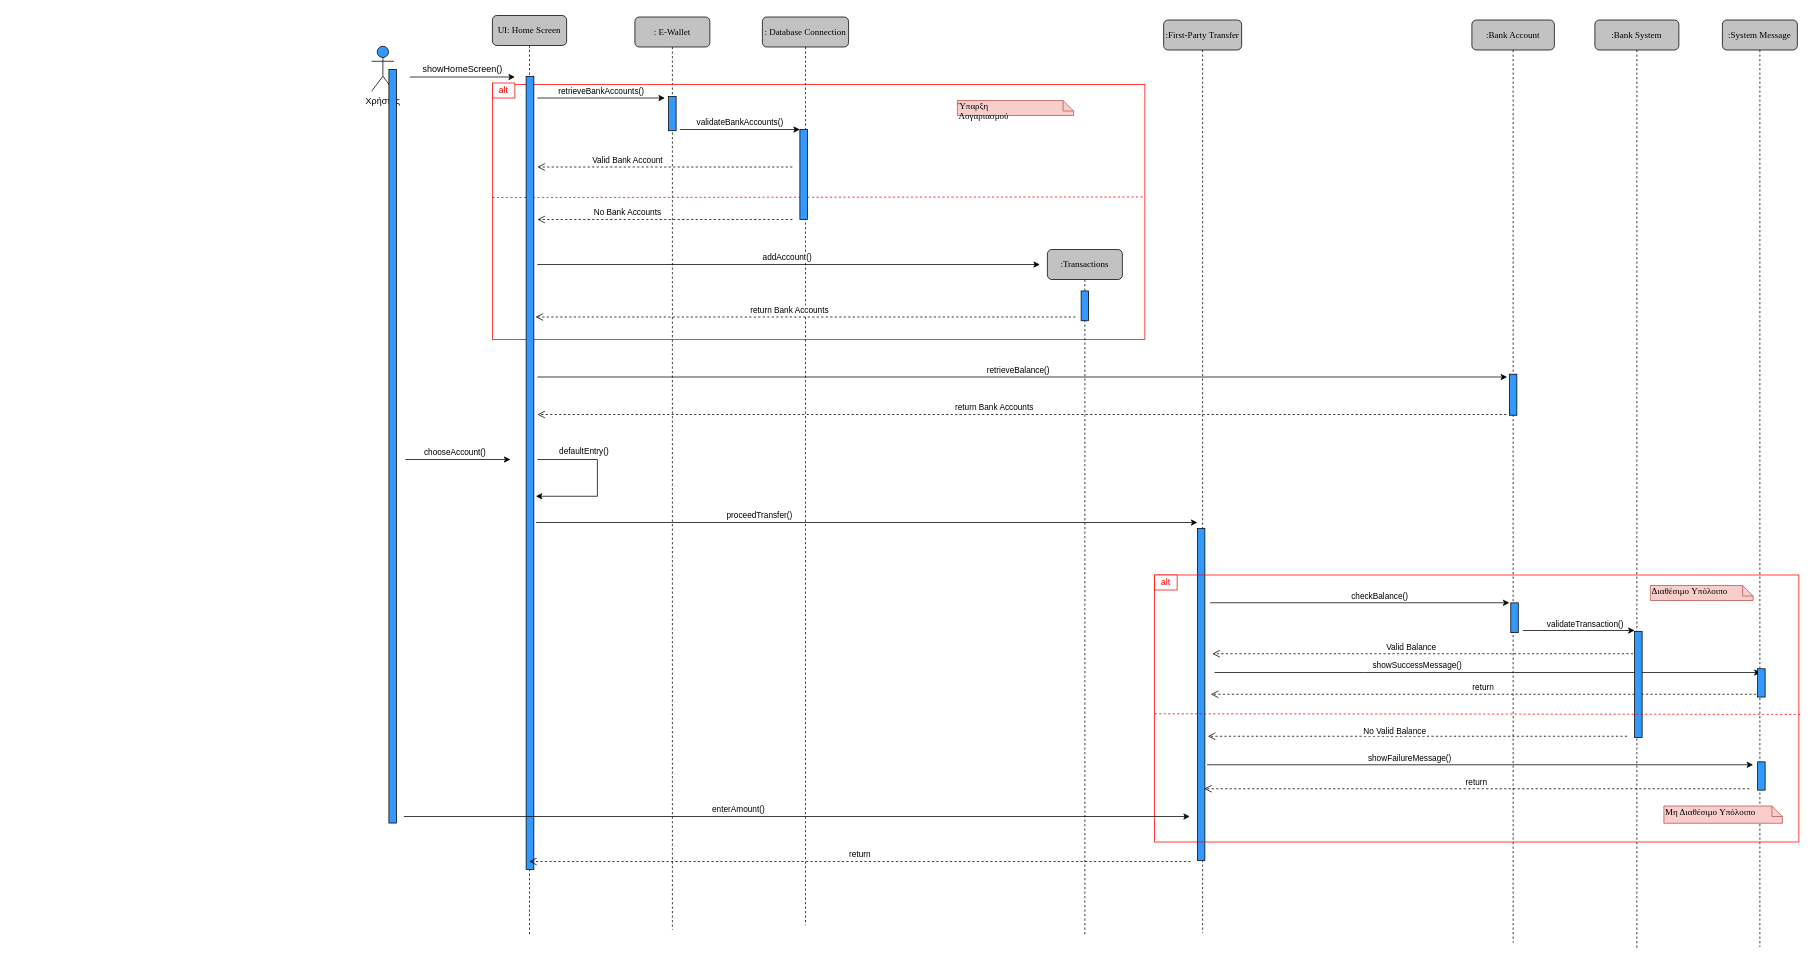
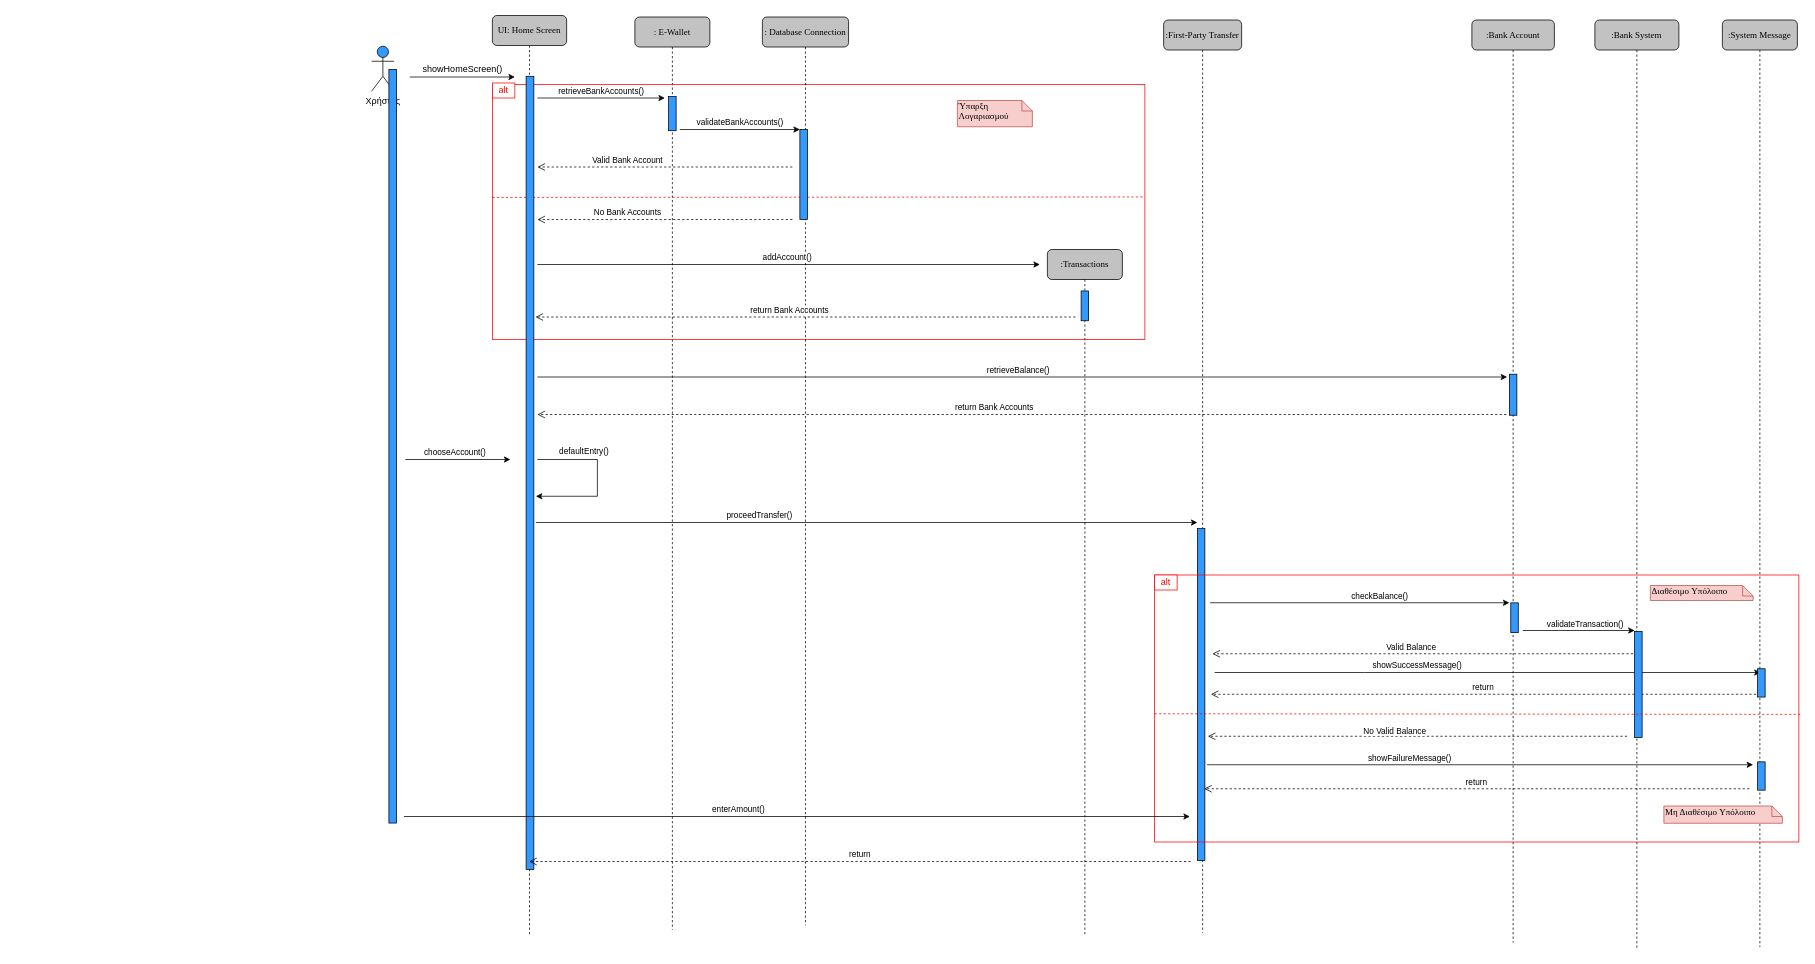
node "Ύπαρξη Λογαριασμού": size 116x15 -> 75x26
